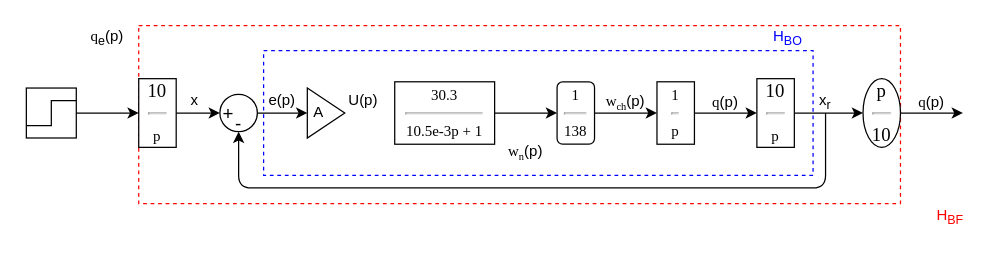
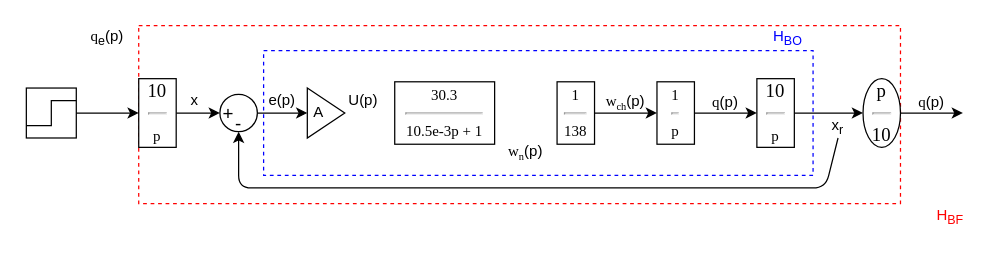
node "xr": moved (826, 101) -> (838, 126)
edge "30.310.5e-3p + 1" -> "1138": removed
node "1138": shape rounded rectangle -> rectangle
